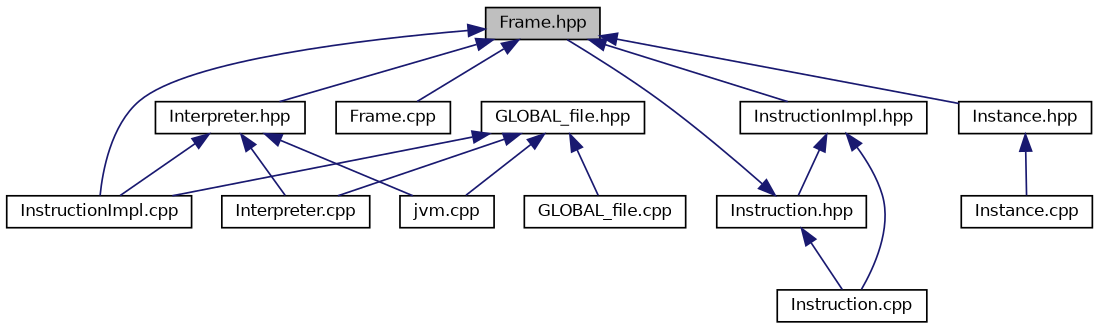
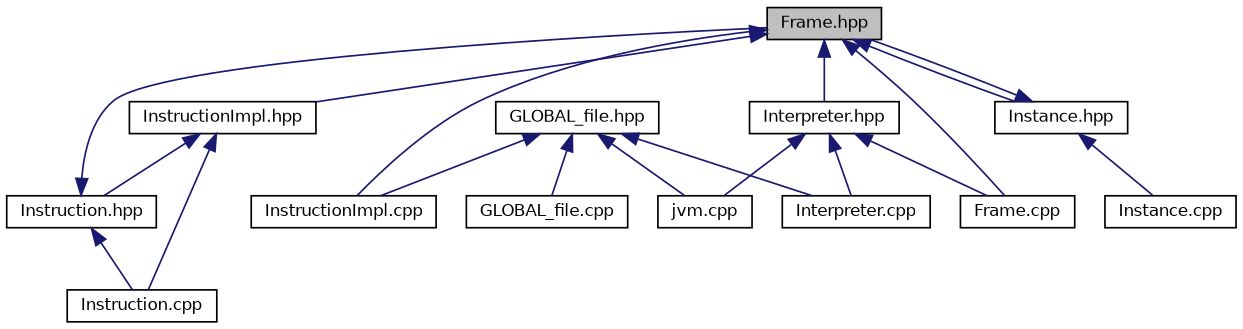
edge "Frame.hpp" -> "Instance.hpp": added
edge "InstructionImpl.cpp" -> "Interpreter.hpp": now "Frame.cpp" -> "Interpreter.hpp"
